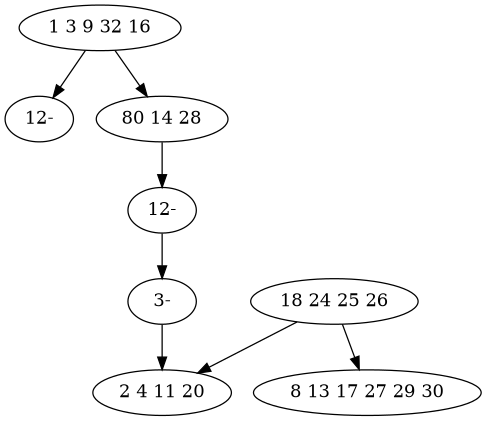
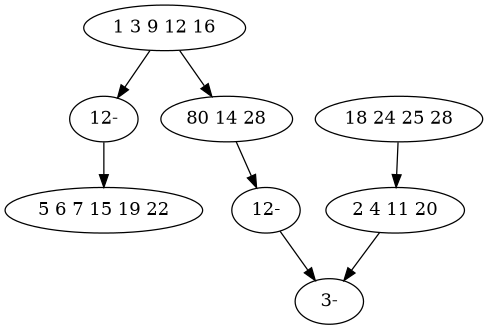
node "1 3 9 32 16": label "1 3 9 32 16" -> "1 3 9 12 16"
node "5 6 7 15 19 22": added
node "18 24 25 26": label "18 24 25 26" -> "18 24 25 28"
edge "3-" -> "2 4 11 20": reversed
node "8 13 17 27 29 30": removed
